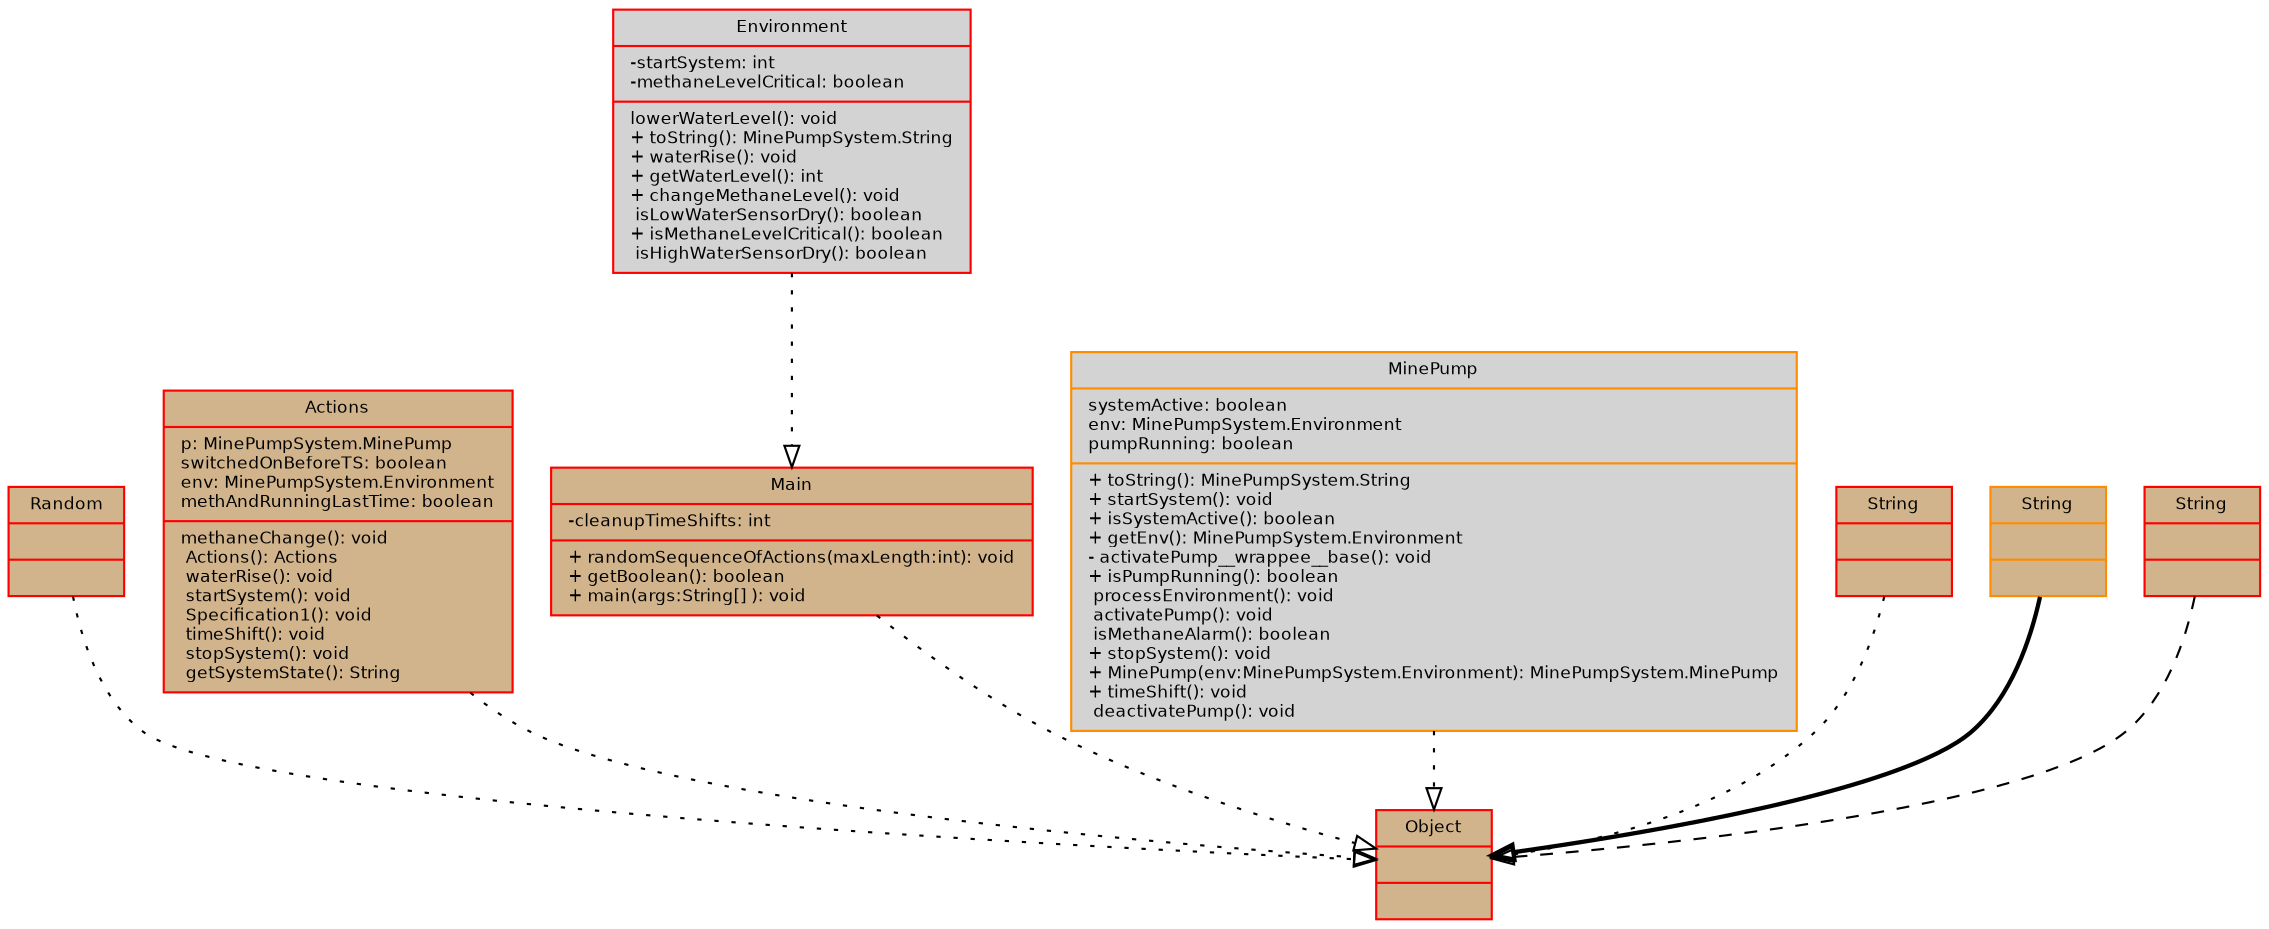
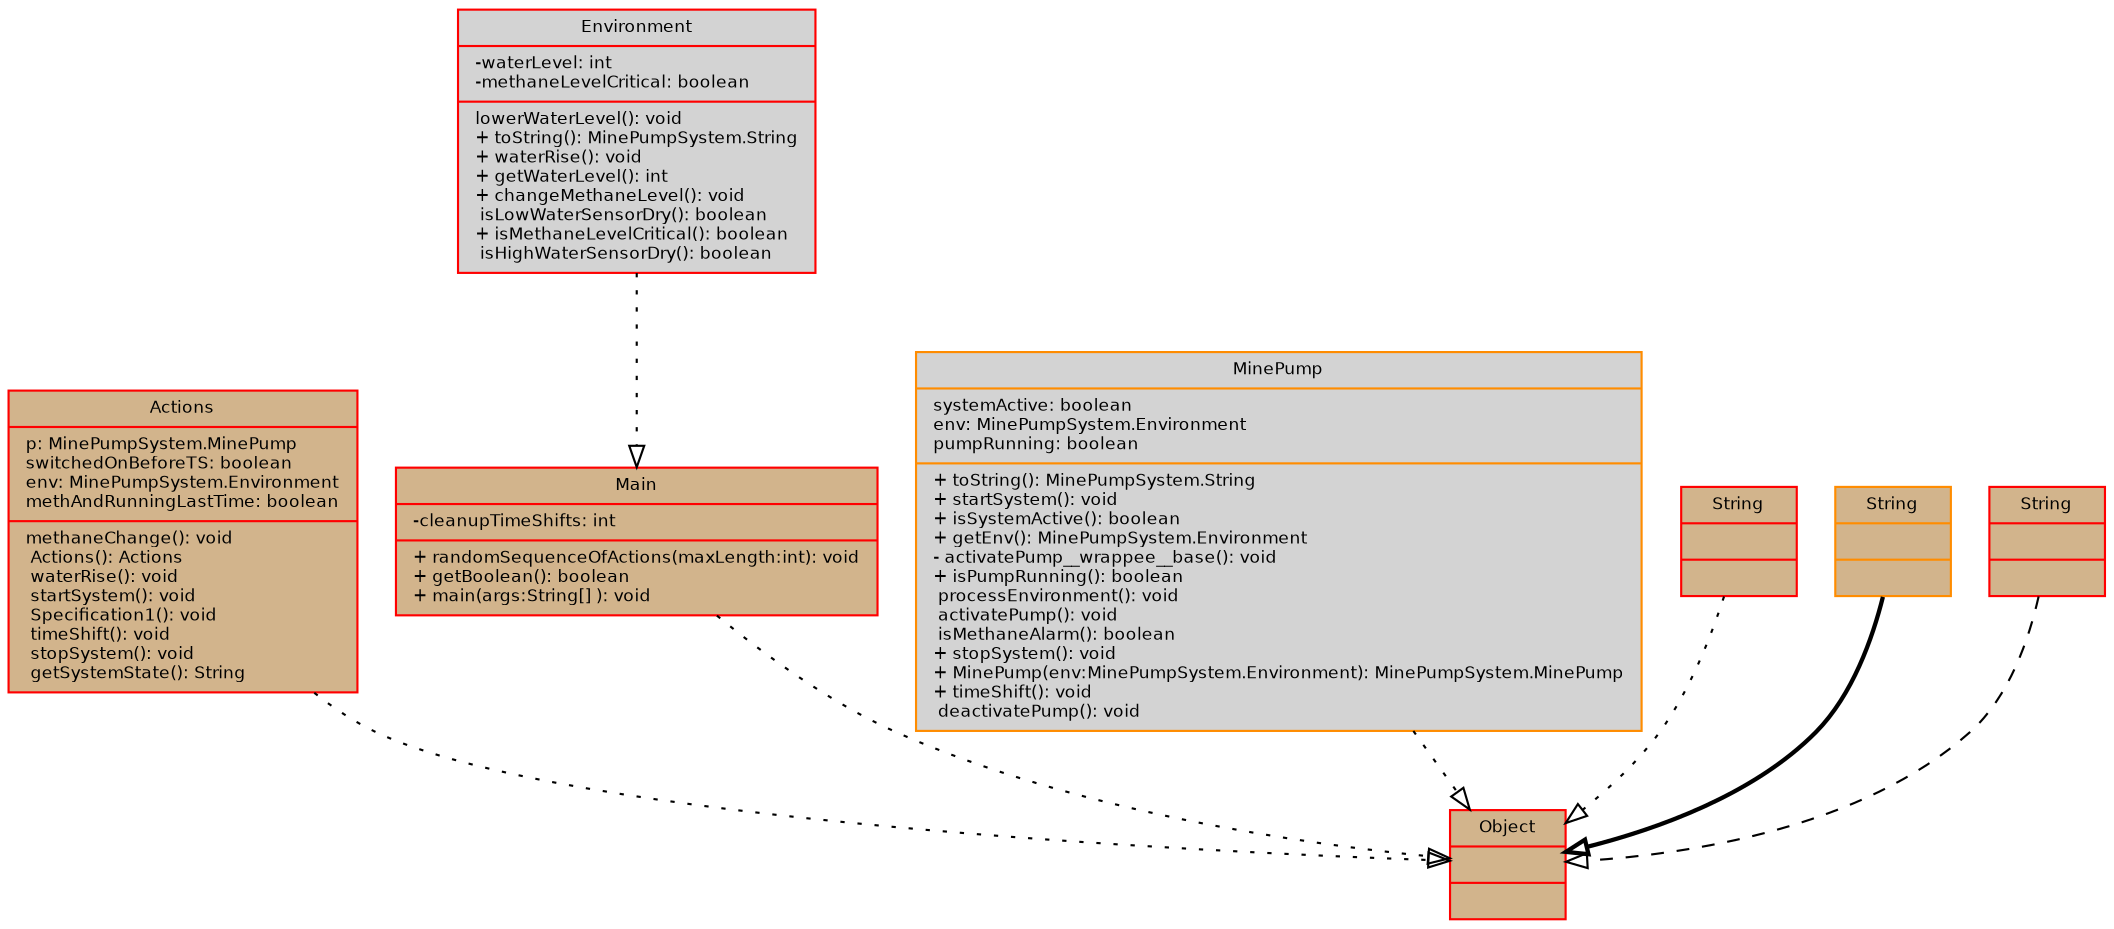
node "Environment": text "-startSystem: int" -> "-waterLevel: int"
node "Random": removed
